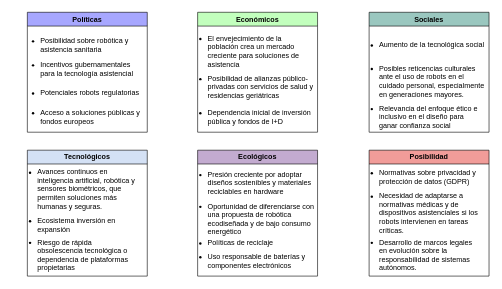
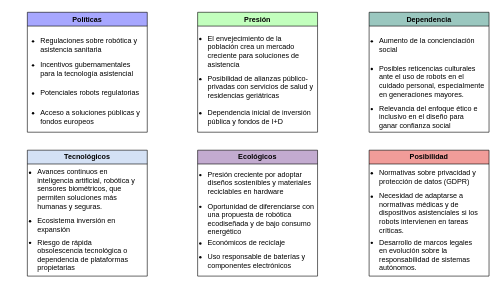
node "Económicos": label "Económicos" -> "Presión"
node "Sociales": label "Sociales" -> "Dependencia"
node "Posibilidad sobre robótica y asistencia sanitaria": label "Posibilidad sobre robótica y asistencia sanitaria" -> "Regulaciones sobre robótica y asistencia sanitaria"
node "Aumento de la tecnológica social": label "Aumento de la tecnológica social" -> "Aumento de la concienciación social"
node "Políticas de reciclaje": label "Políticas de reciclaje" -> "Económicos de reciclaje"
